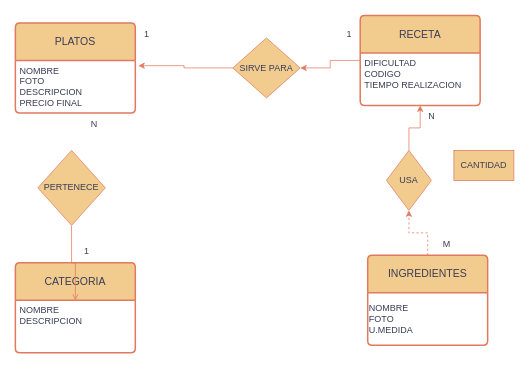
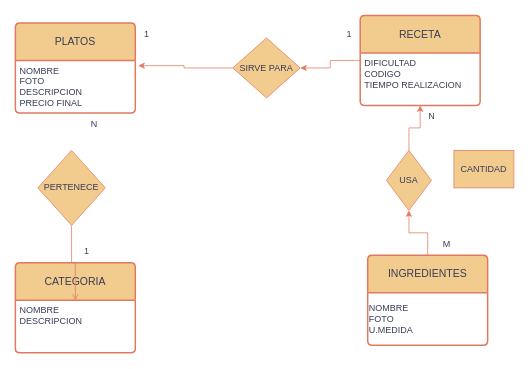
node "CANTIDAD": size 60x30 -> 60x38
edge "INGREDIENTES" -> "USA": style dashed -> solid
